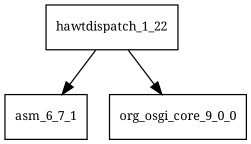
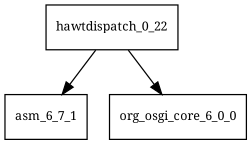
node "hawtdispatch_1_22": label "hawtdispatch_1_22" -> "hawtdispatch_0_22"
node "org_osgi_core_9_0_0": label "org_osgi_core_9_0_0" -> "org_osgi_core_6_0_0"
